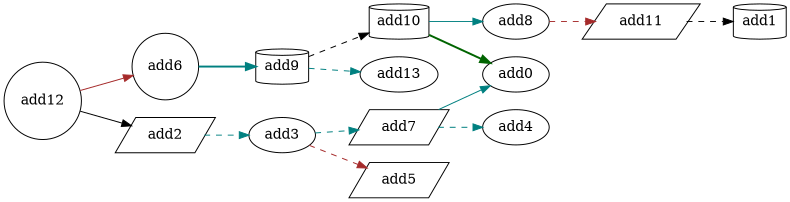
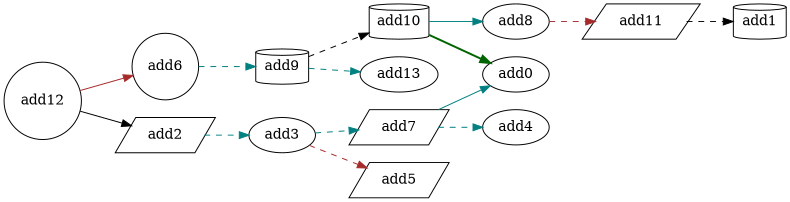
edge "add6" -> "add9": style bold -> dashed
